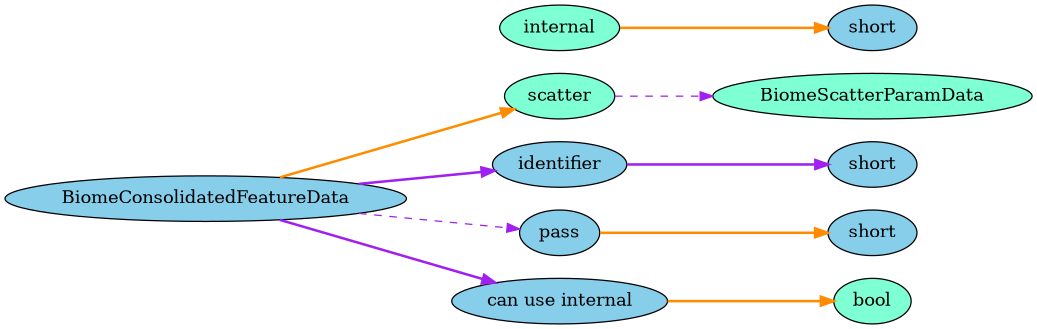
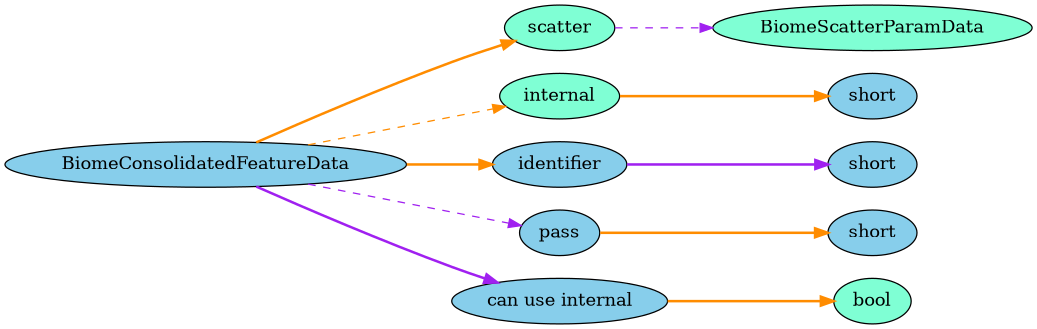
edge "BiomeConsolidatedFeatureData" -> "internal": added
edge "BiomeConsolidatedFeatureData" -> "identifier": color purple -> darkorange
